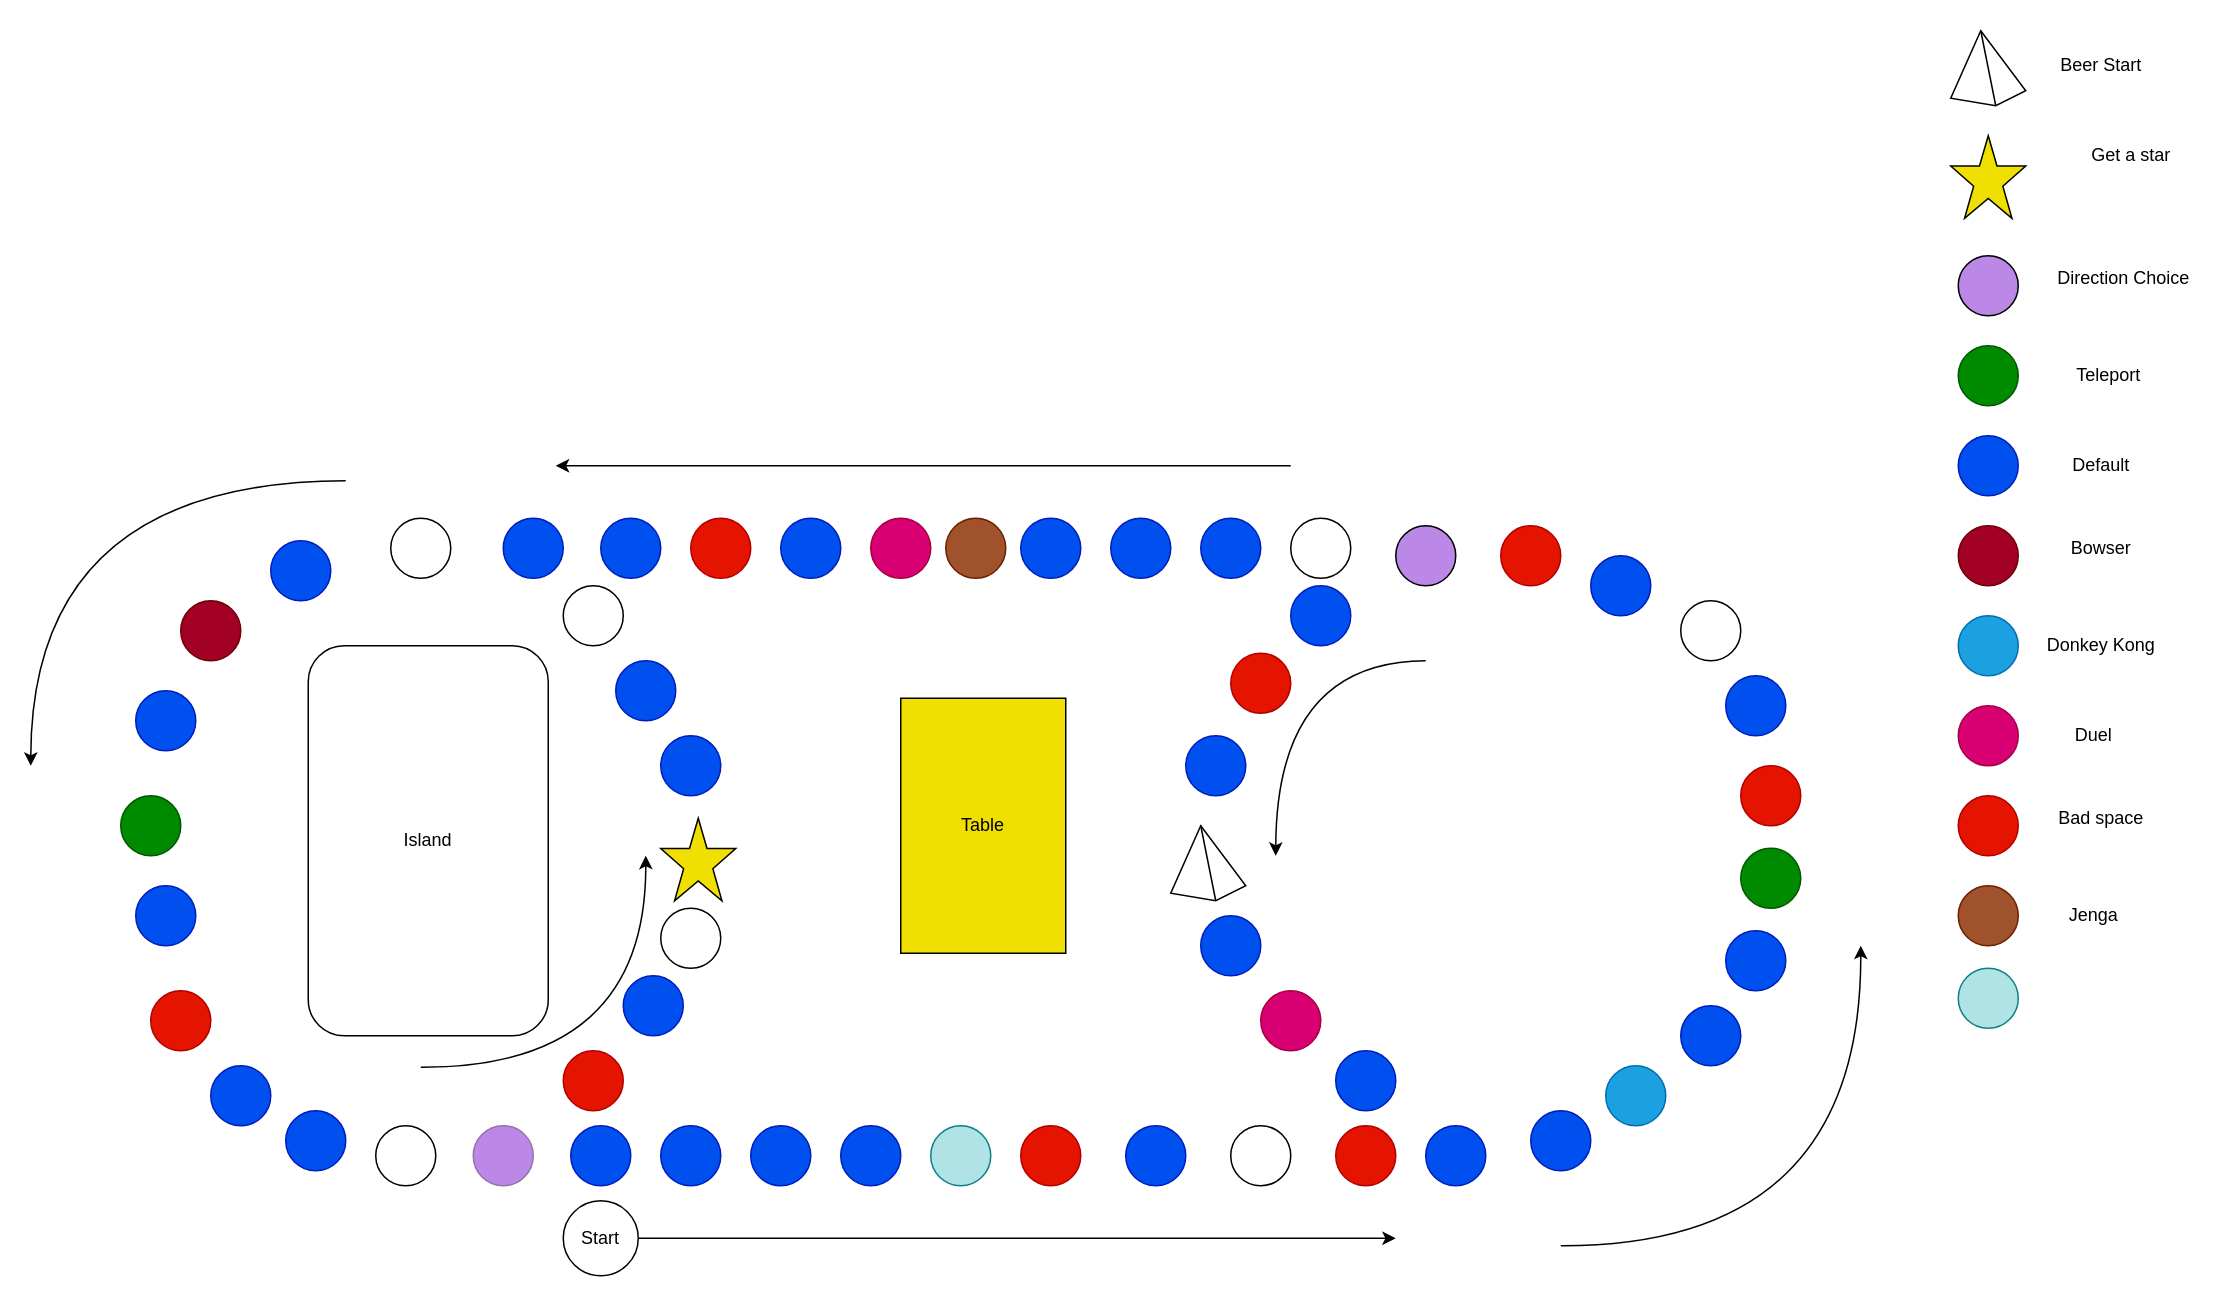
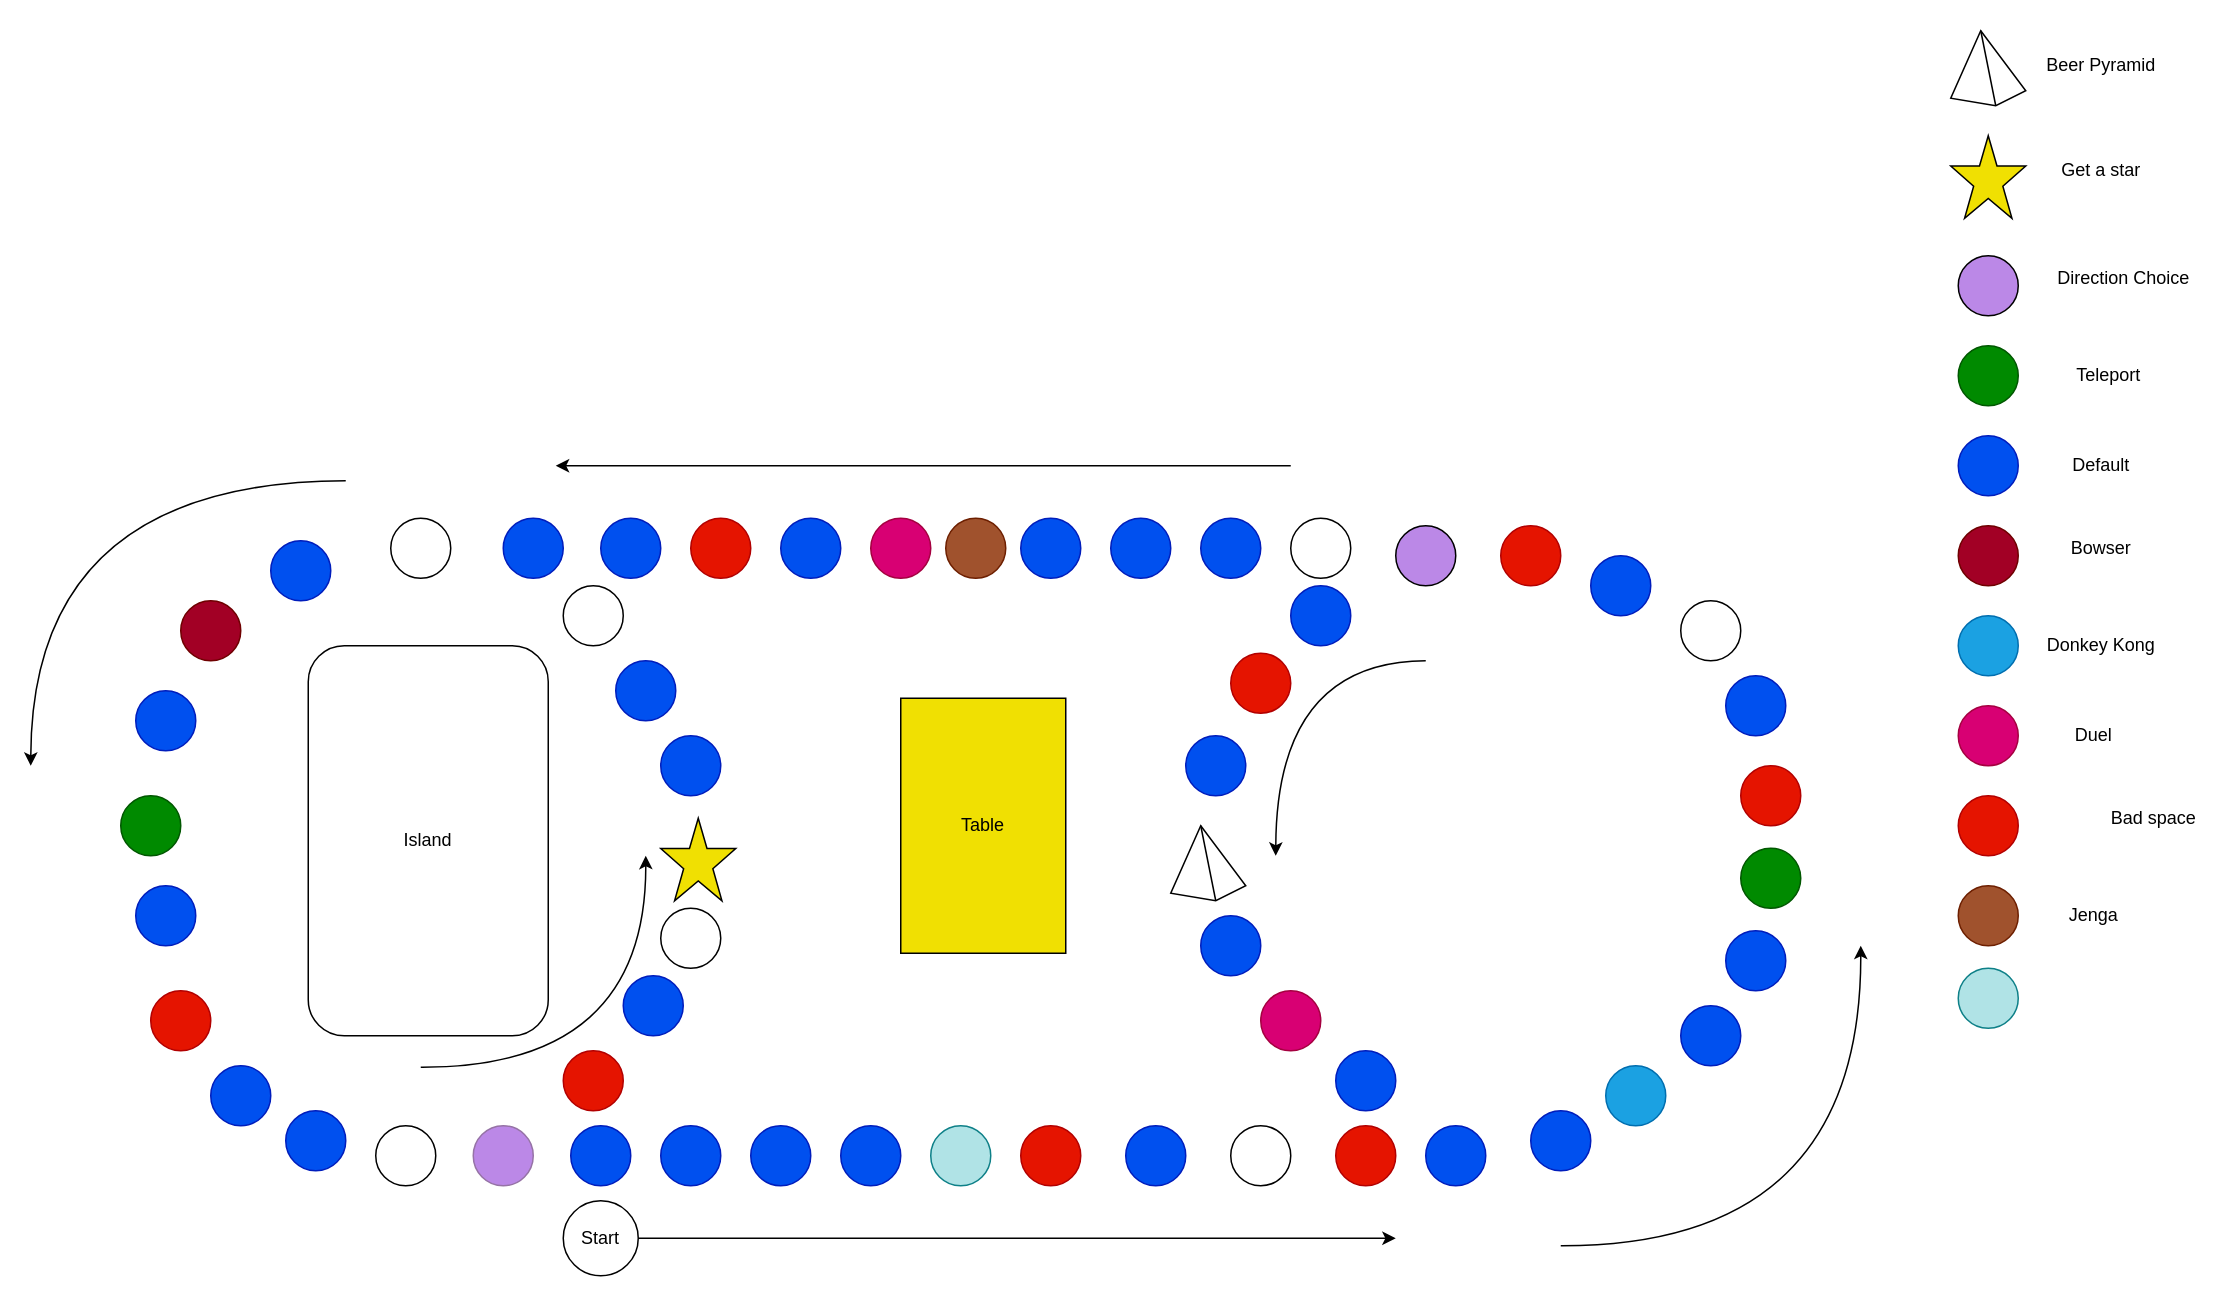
node "Beer Start": label "Beer Start" -> "Beer Pyramid"
node "Get a star": moved (2131, 155) -> (2101, 170)
node "Bad space": moved (2101, 818) -> (2153, 818)
